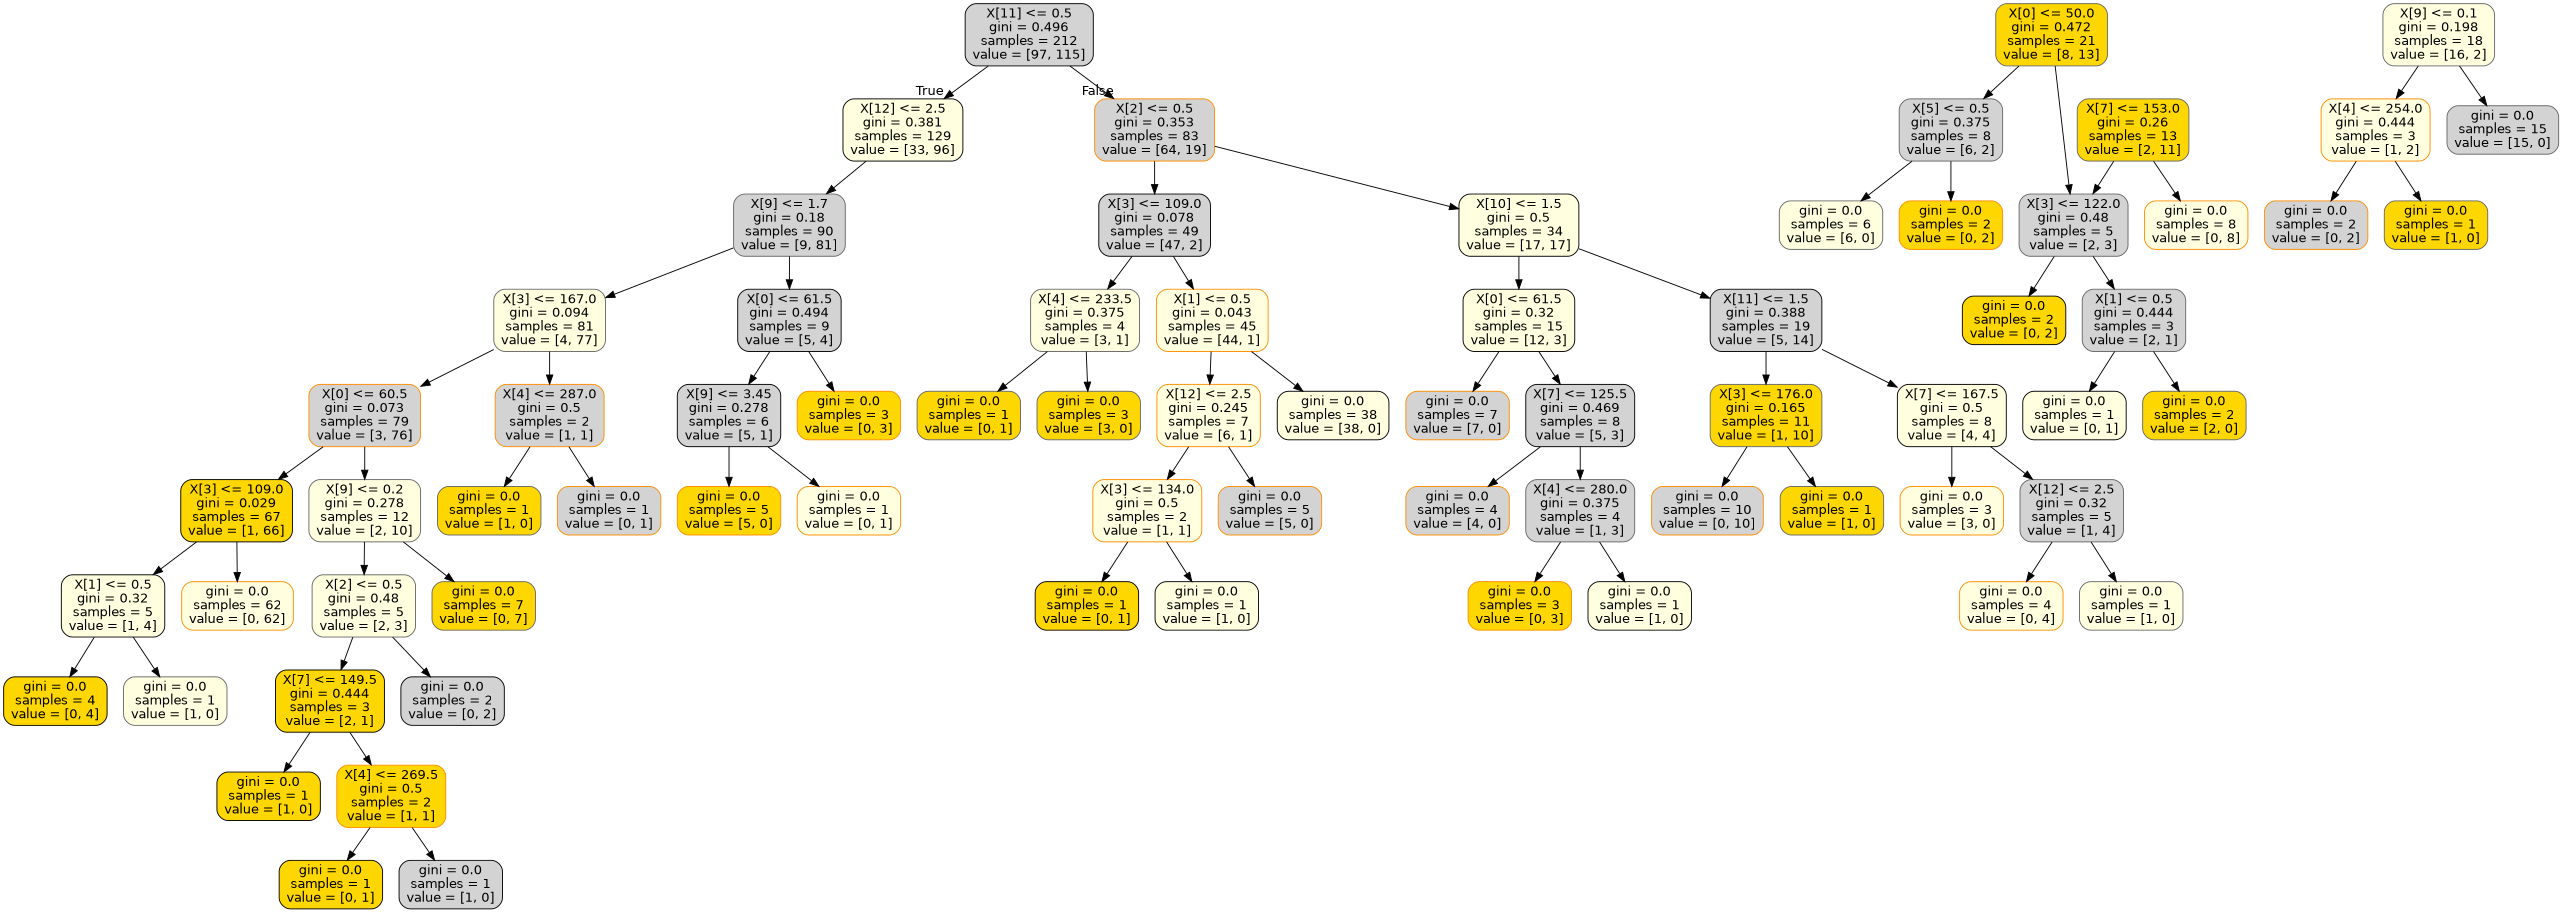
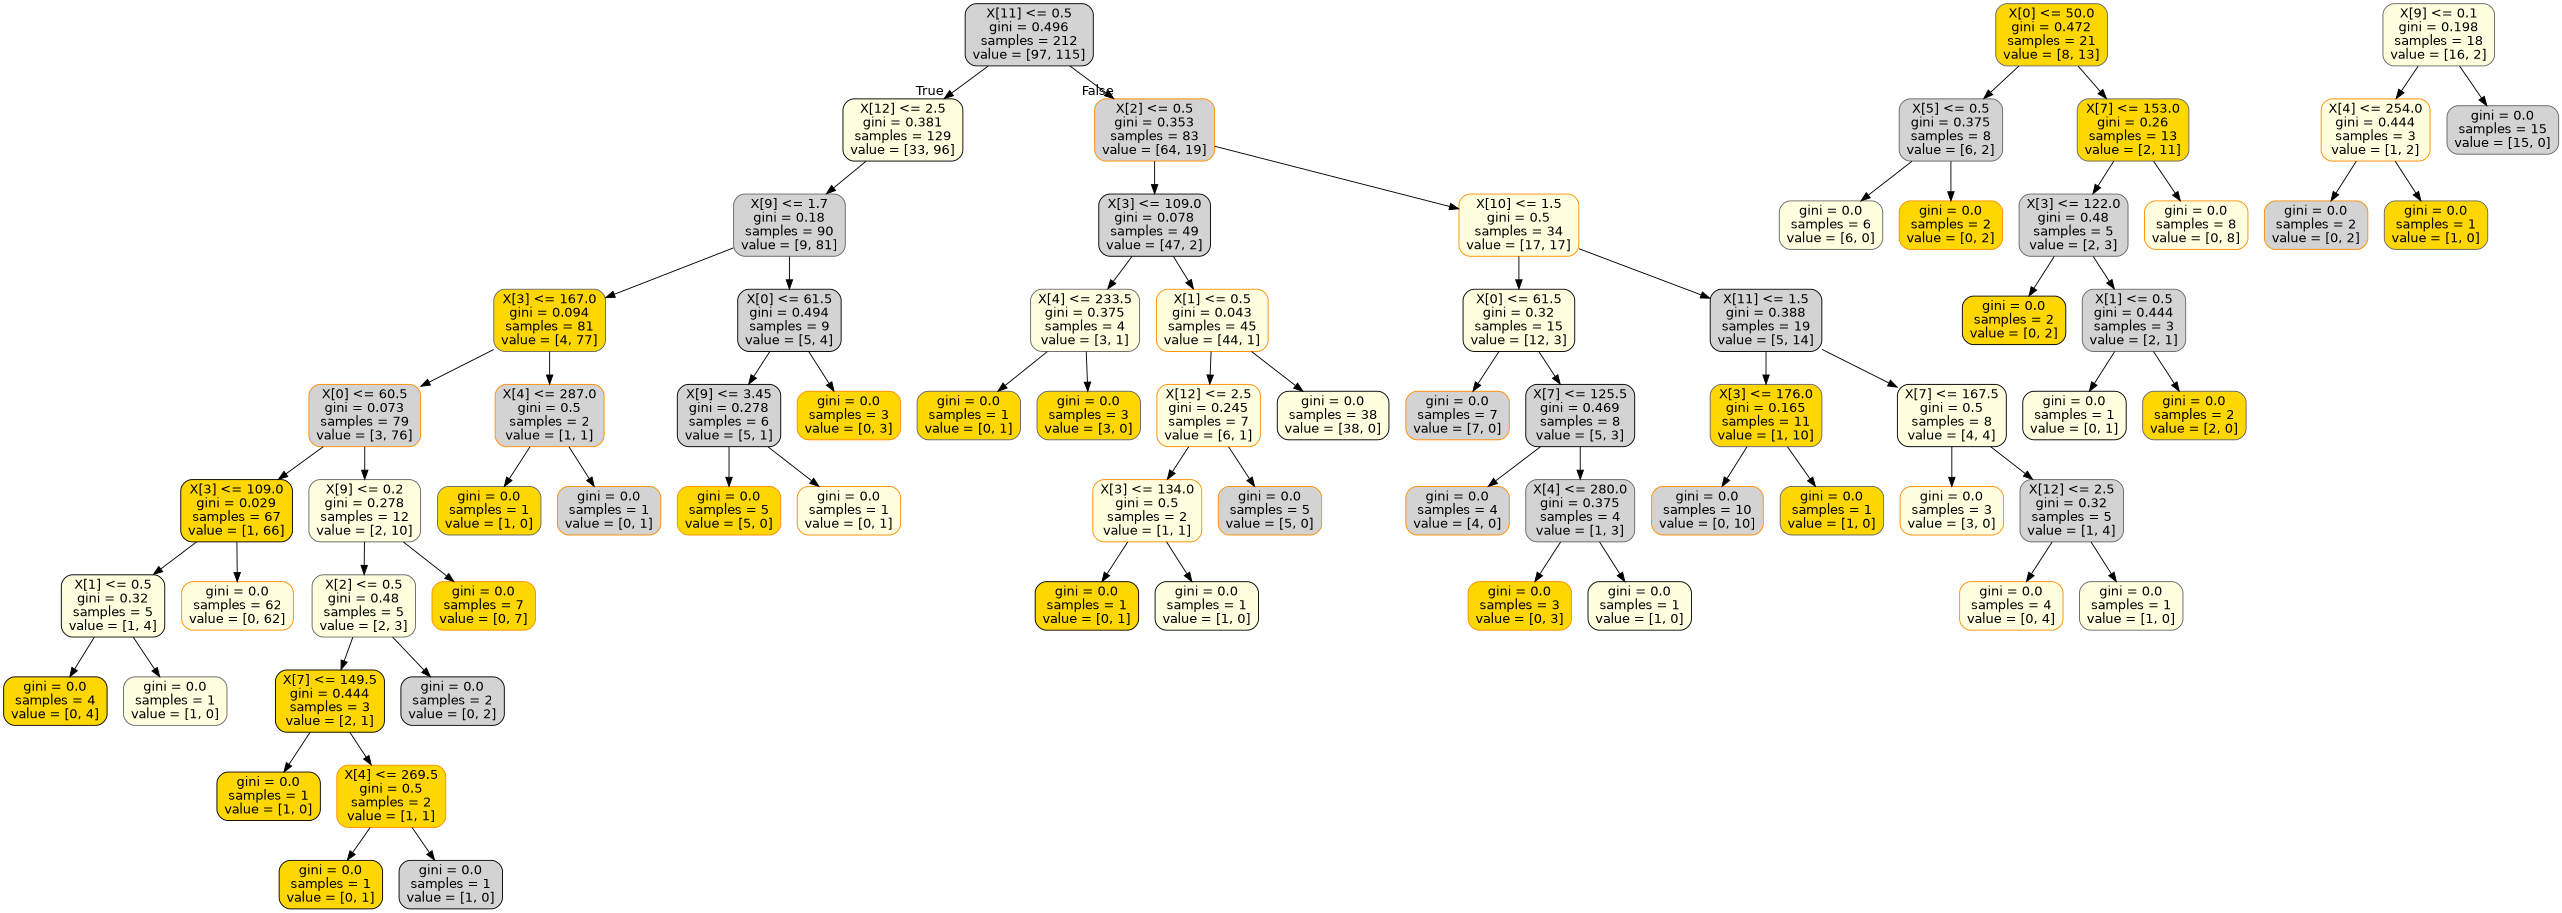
edge "X[0] <= 50.0 gini = 0.472 samples = 21 value = [8, 13]" -> "X[3] <= 122.0 gini = 0.48 samples = 5 value = [2, 3]": now "X[0] <= 50.0 gini = 0.472 samples = 21 value = [8, 13]" -> "X[7] <= 153.0 gini = 0.26 samples = 13 value = [2, 11]"
node "X[10] <= 1.5 gini = 0.5 samples = 34 value = [17, 17]": color black -> darkorange
node "X[3] <= 167.0 gini = 0.094 samples = 81 value = [4, 77]": fillcolor lightyellow -> gold
node "gini = 0.0 samples = 7 value = [0, 7]": color gray40 -> darkorange
